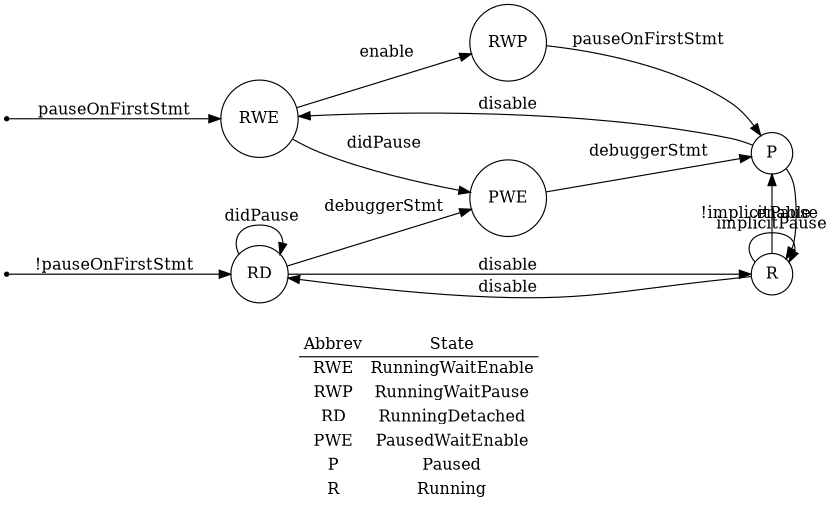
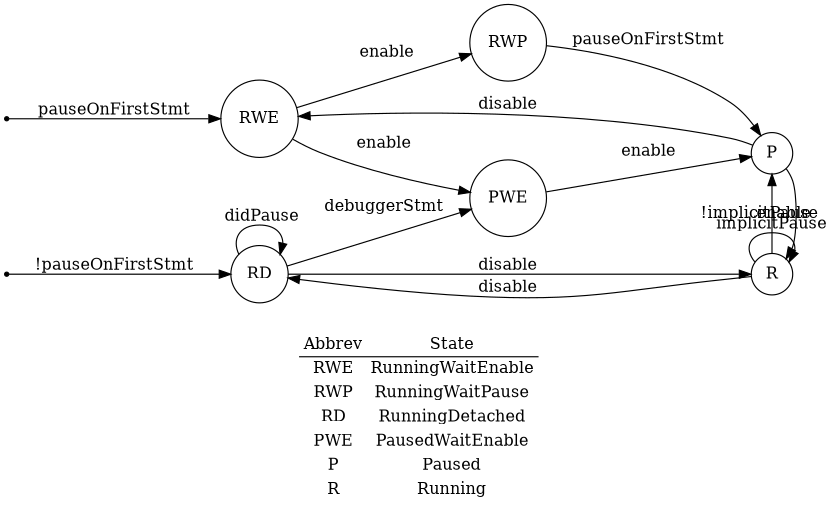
edge "RWE" -> "PWE": label " didPause " -> " enable "
edge "PWE" -> "P": label " debuggerStmt " -> " enable "
